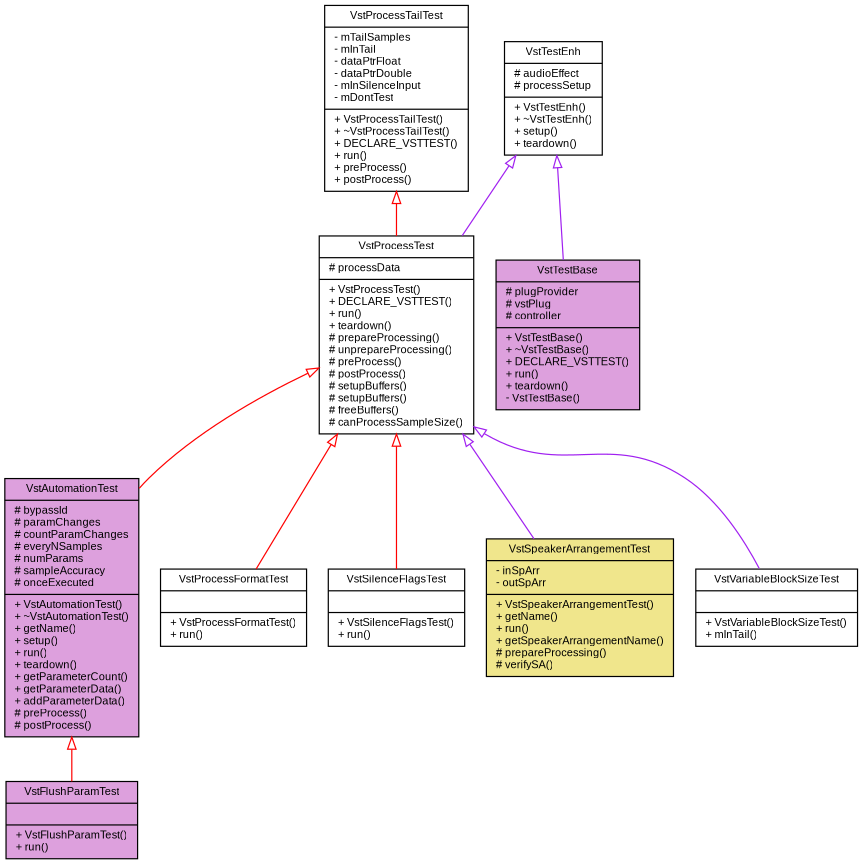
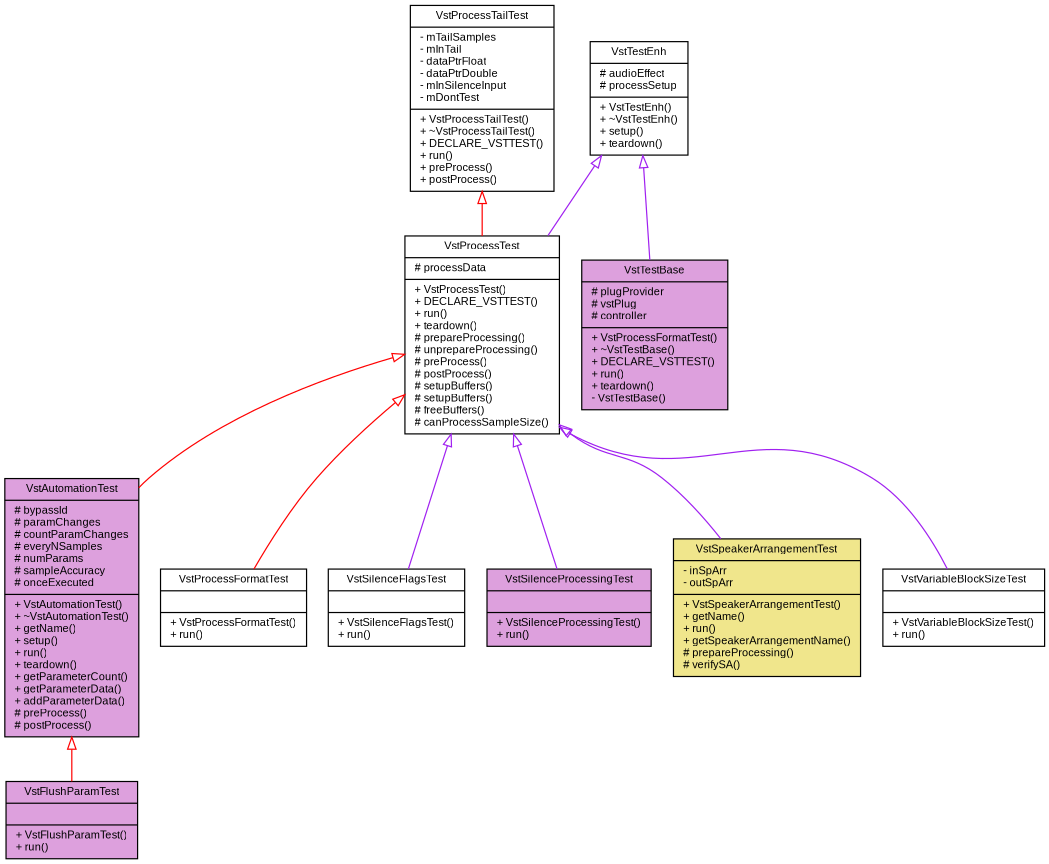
node "VstTestBase": text "+ VstTestBase()" -> "+ VstProcessFormatTest()"
edge "VstSilenceFlagsTest" -> "VstProcessTest": color red -> purple
node "VstSilenceProcessingTest": added
node "VstVariableBlockSizeTest": text "+ mInTail()" -> "+ run()"
